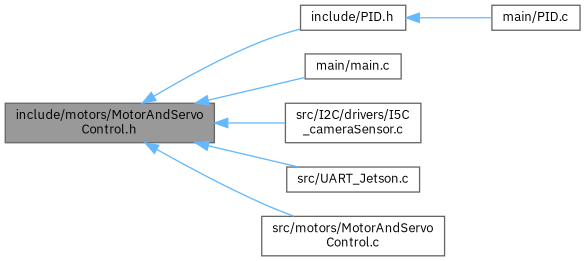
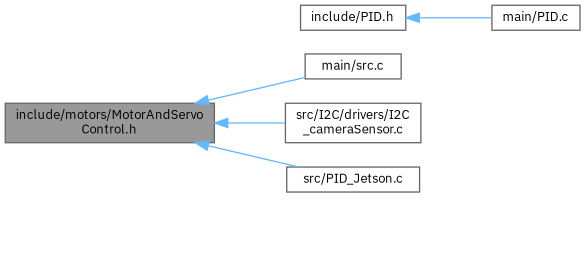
edge "include/PID.h" -> "include/motors/MotorAndServo Control.h": removed
node "main/main.c": label "main/main.c" -> "main/src.c"
node "src/I2C/drivers/I5C _cameraSensor.c": label "src/I2C/drivers/I5C _cameraSensor.c" -> "src/I2C/drivers/I2C _cameraSensor.c"
node "src/UART_Jetson.c": label "src/UART_Jetson.c" -> "src/PID_Jetson.c"
node "src/motors/MotorAndServo Control.c": removed
